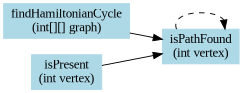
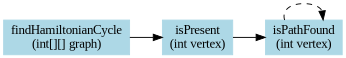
edge "findHamiltonianCycle (int[][] graph)" -> "isPathFound (int vertex)": now "findHamiltonianCycle (int[][] graph)" -> "isPresent (int vertex)"
